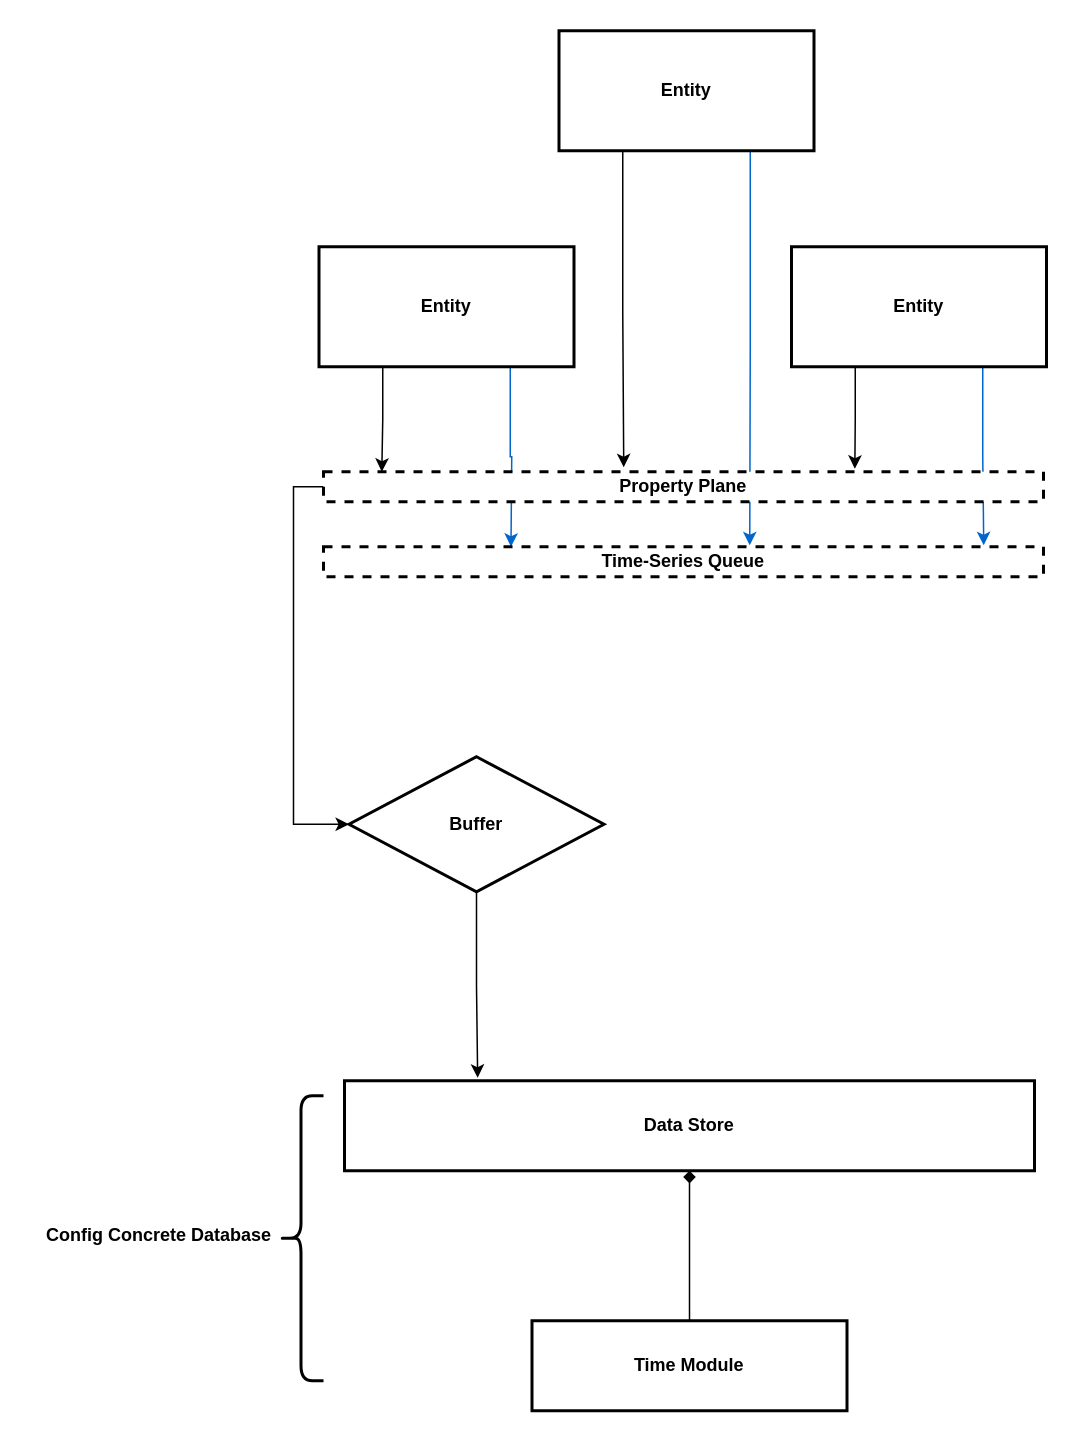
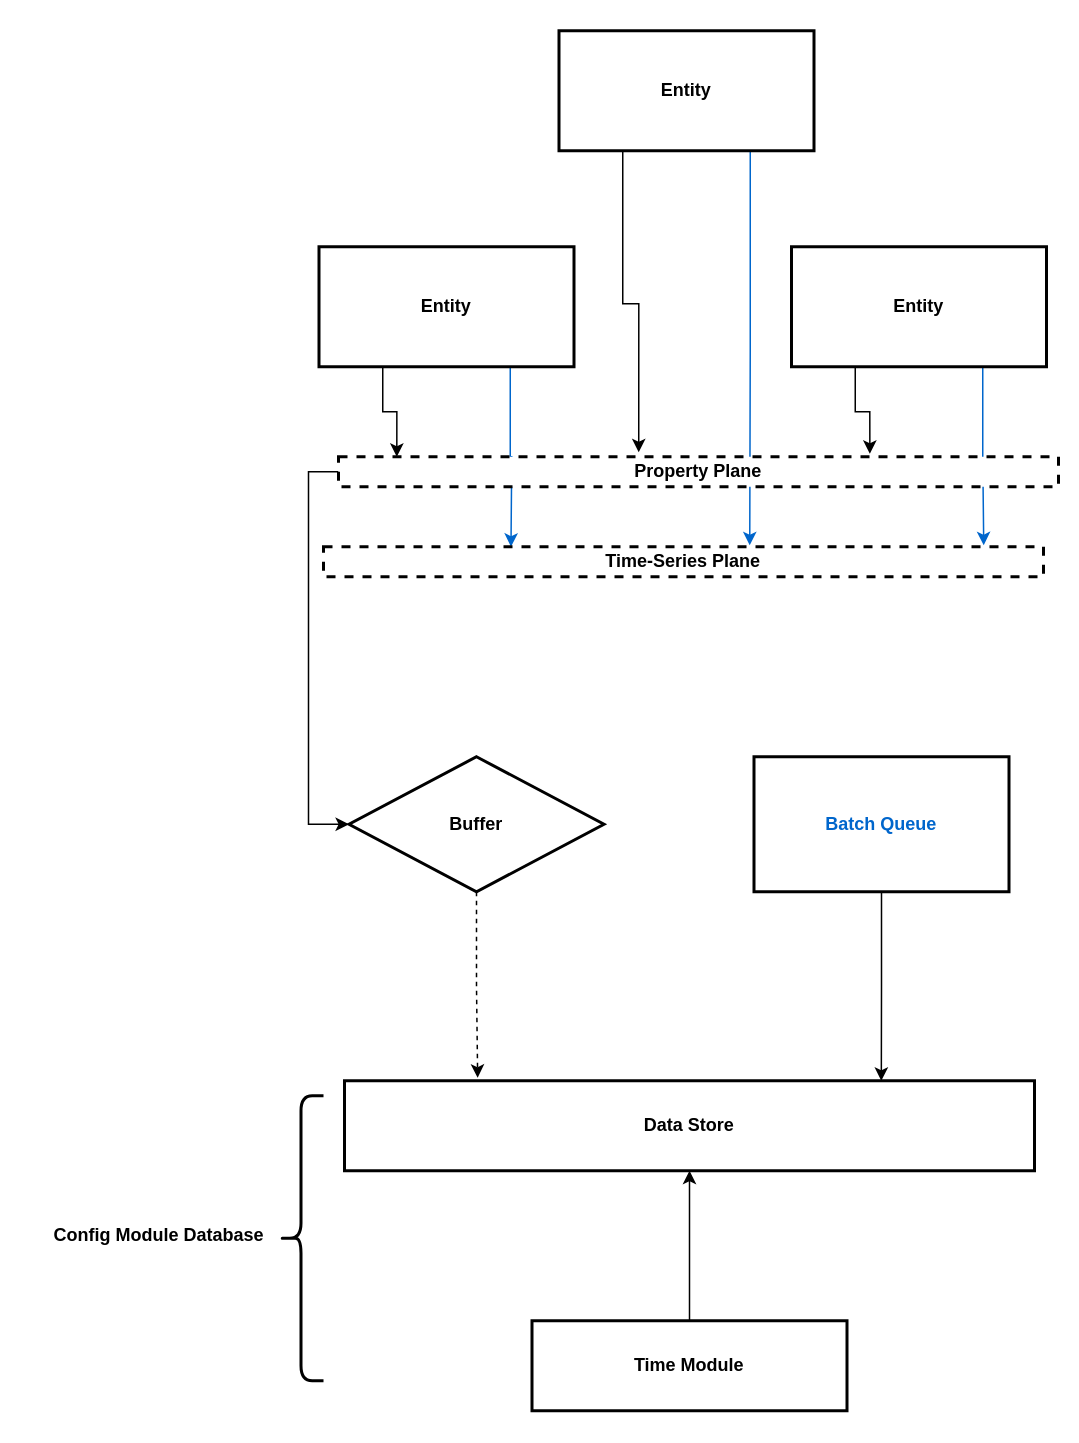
node "Property Plane": moved (683, 487) -> (698, 472)
node "Time-Series Queue": label "Time-Series Queue" -> "Time-Series Plane"
node "Batch Queue": added
edge "Buffer" -> "Data Store": style solid -> dashed
edge "Batch Queue" -> "Data Store": added
edge "Time Module" -> "Data Store": arrowhead diamond -> classic
node "Config Concrete Database": label "Config Concrete Database" -> "Config Module Database"
